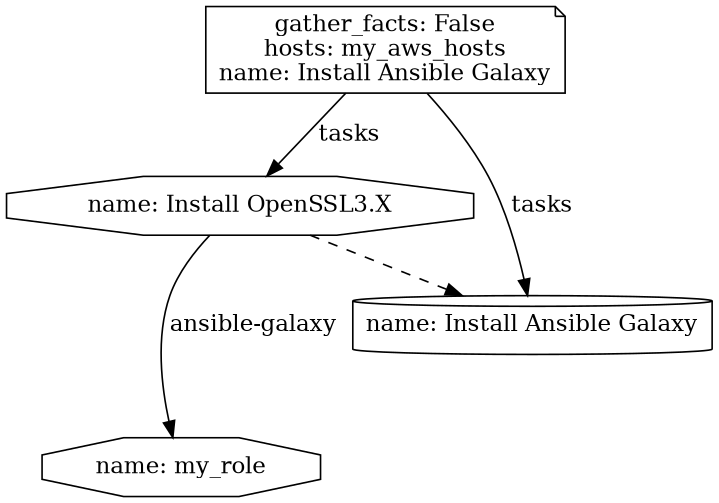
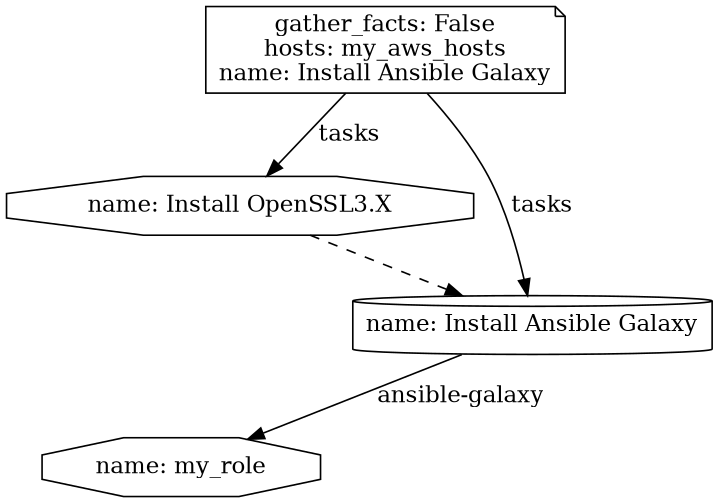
edge "name: Install OpenSSL3.X" -> "name: my_role": now "name: Install Ansible Galaxy" -> "name: my_role"
